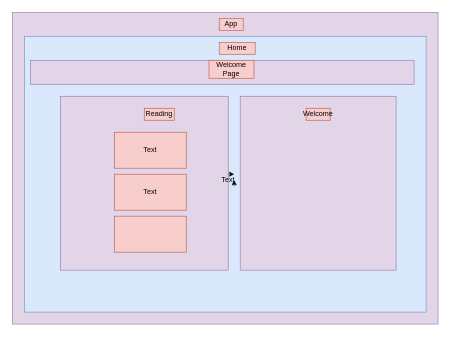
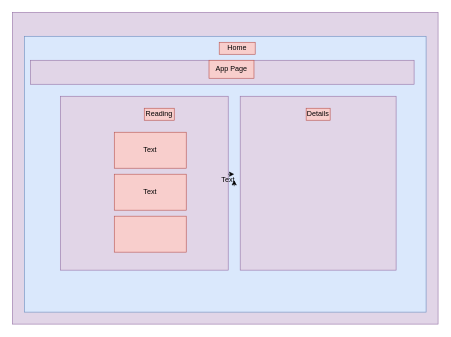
node "App": removed
node "Welcome Page": label "Welcome Page" -> "App Page"
node "Welcome": label "Welcome" -> "Details"
